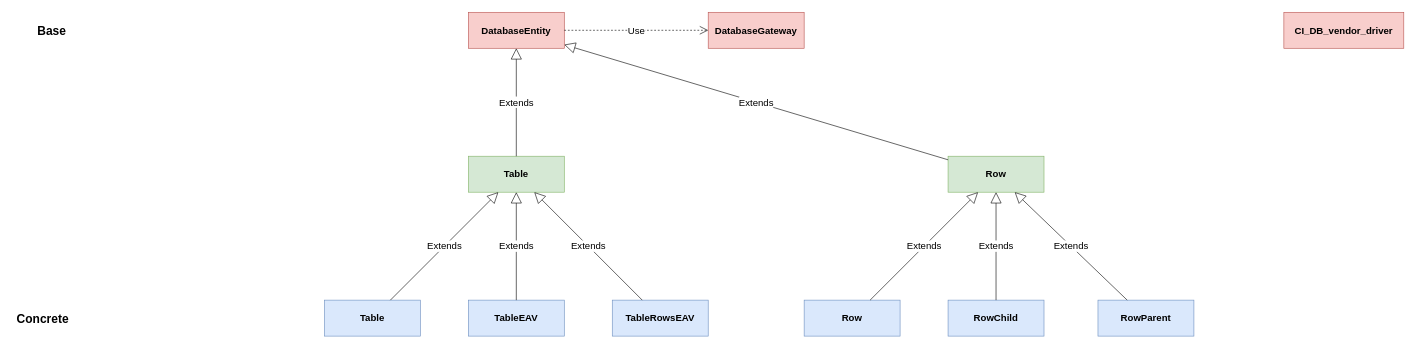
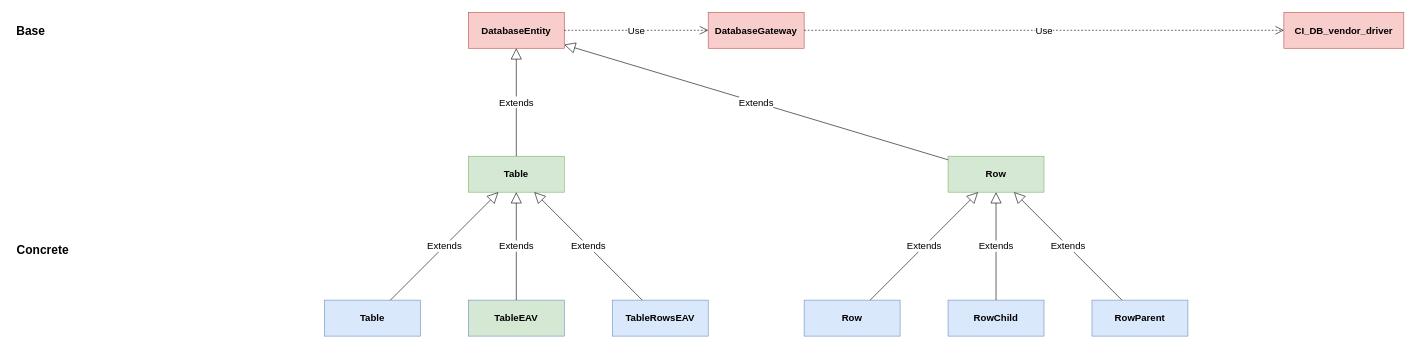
node "Base": moved (51, 30) -> (30, 30)
edge "DatabaseGateway" -> "CI_DB_vendor_driver": added, label "Use"
node "Concrete": moved (42, 318) -> (42, 249)
node "TableEAV": fillcolor #dae8fc -> #d5e8d4
node "RowParent": moved (1146, 318) -> (1140, 318)
